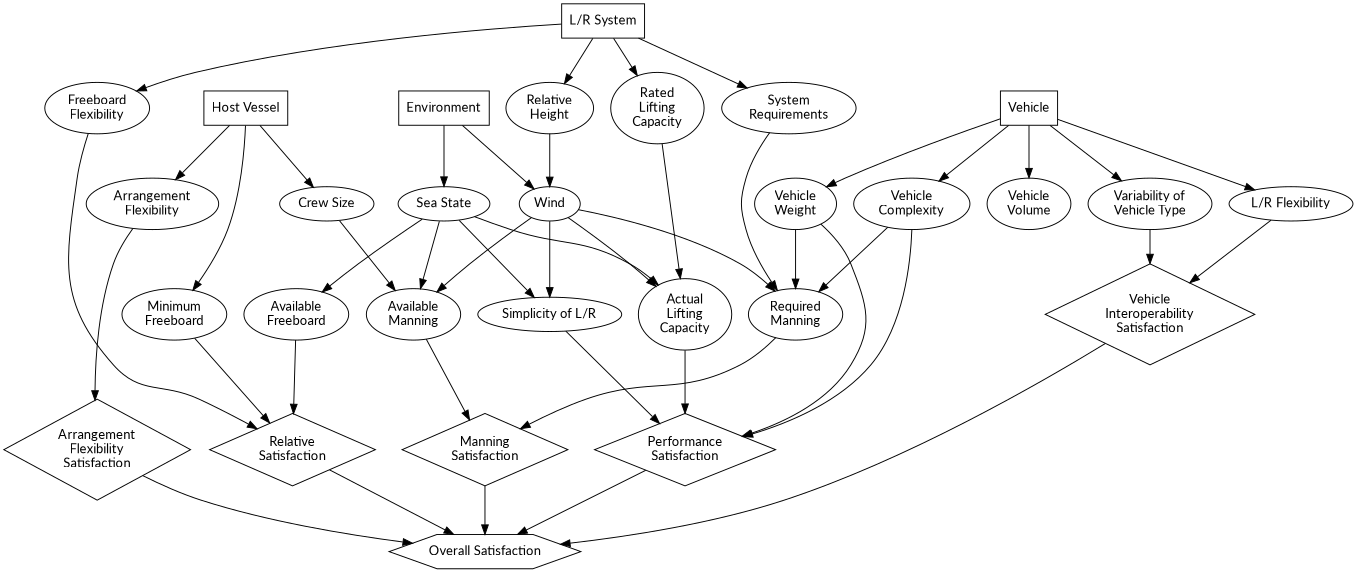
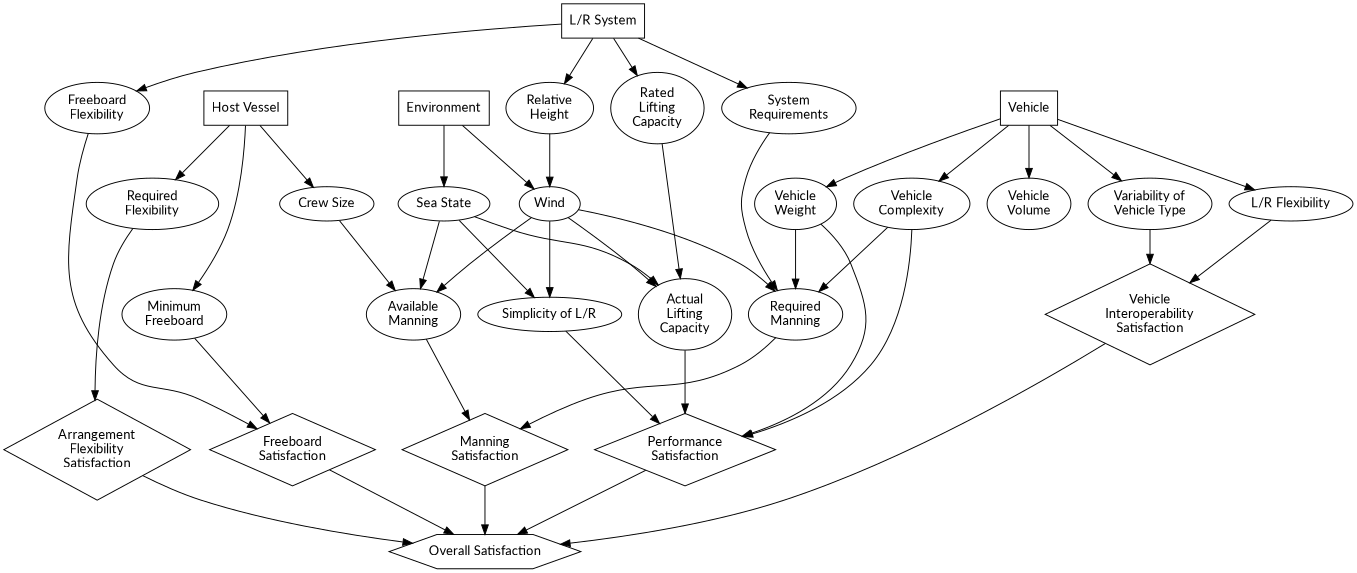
node "Arrangement Flexibility": label "Arrangement Flexibility" -> "Required Flexibility"
node "Available Freeboard": removed
node "Relative Satisfaction": label "Relative Satisfaction" -> "Freeboard Satisfaction"
